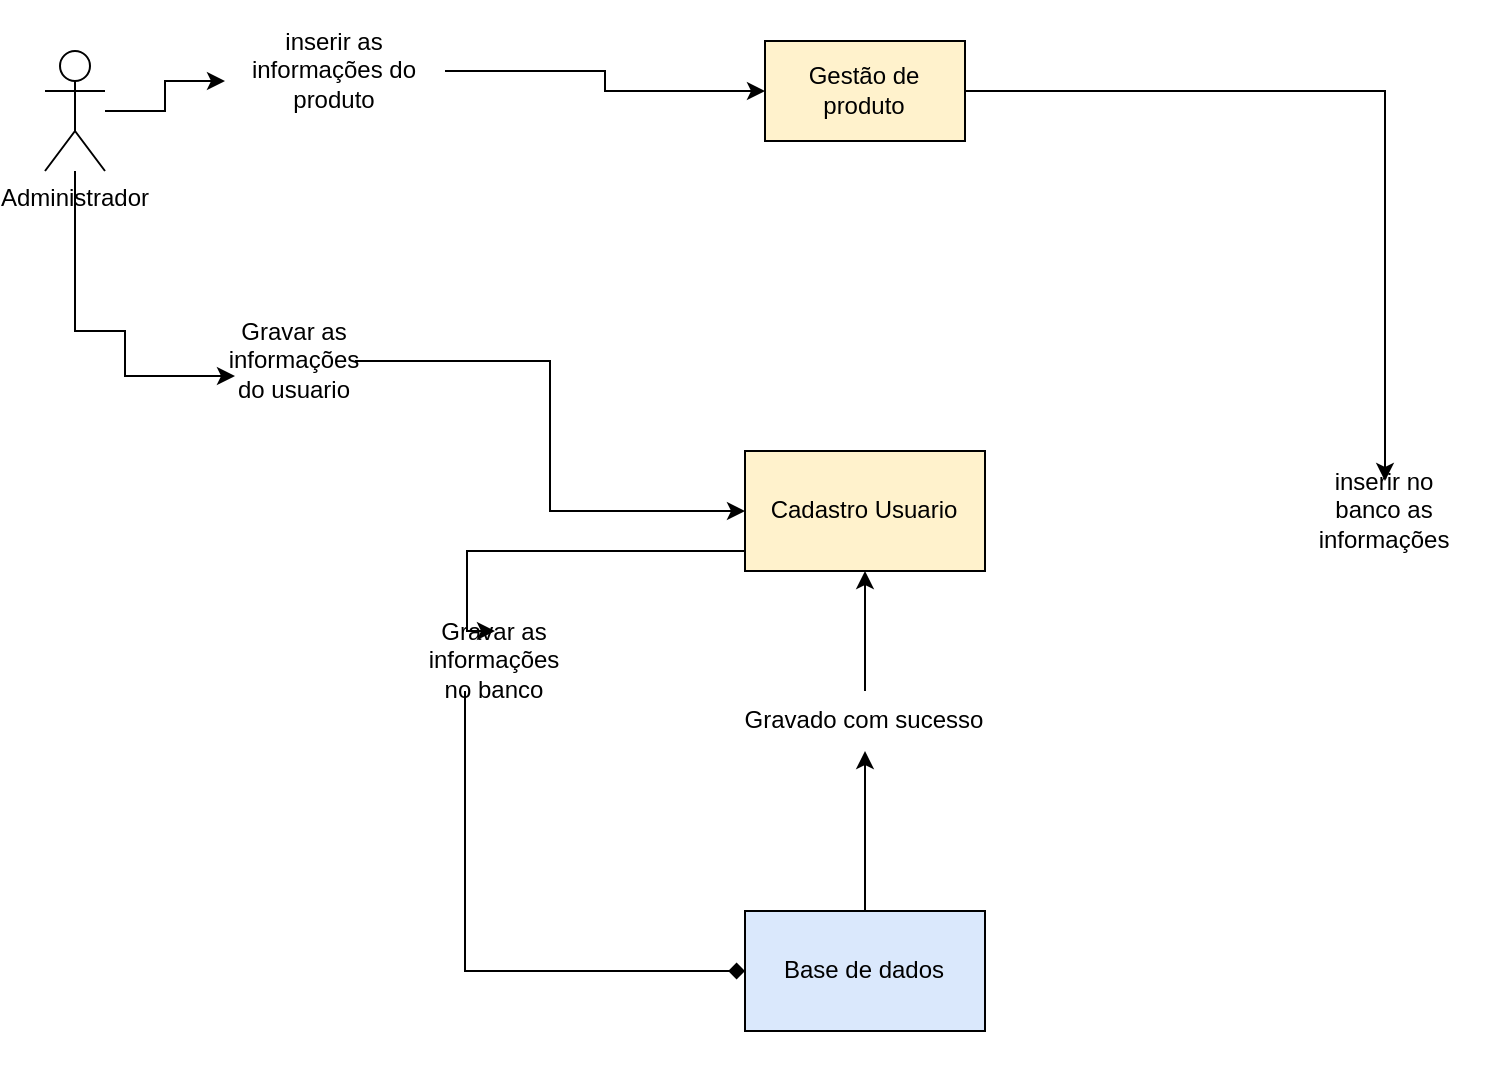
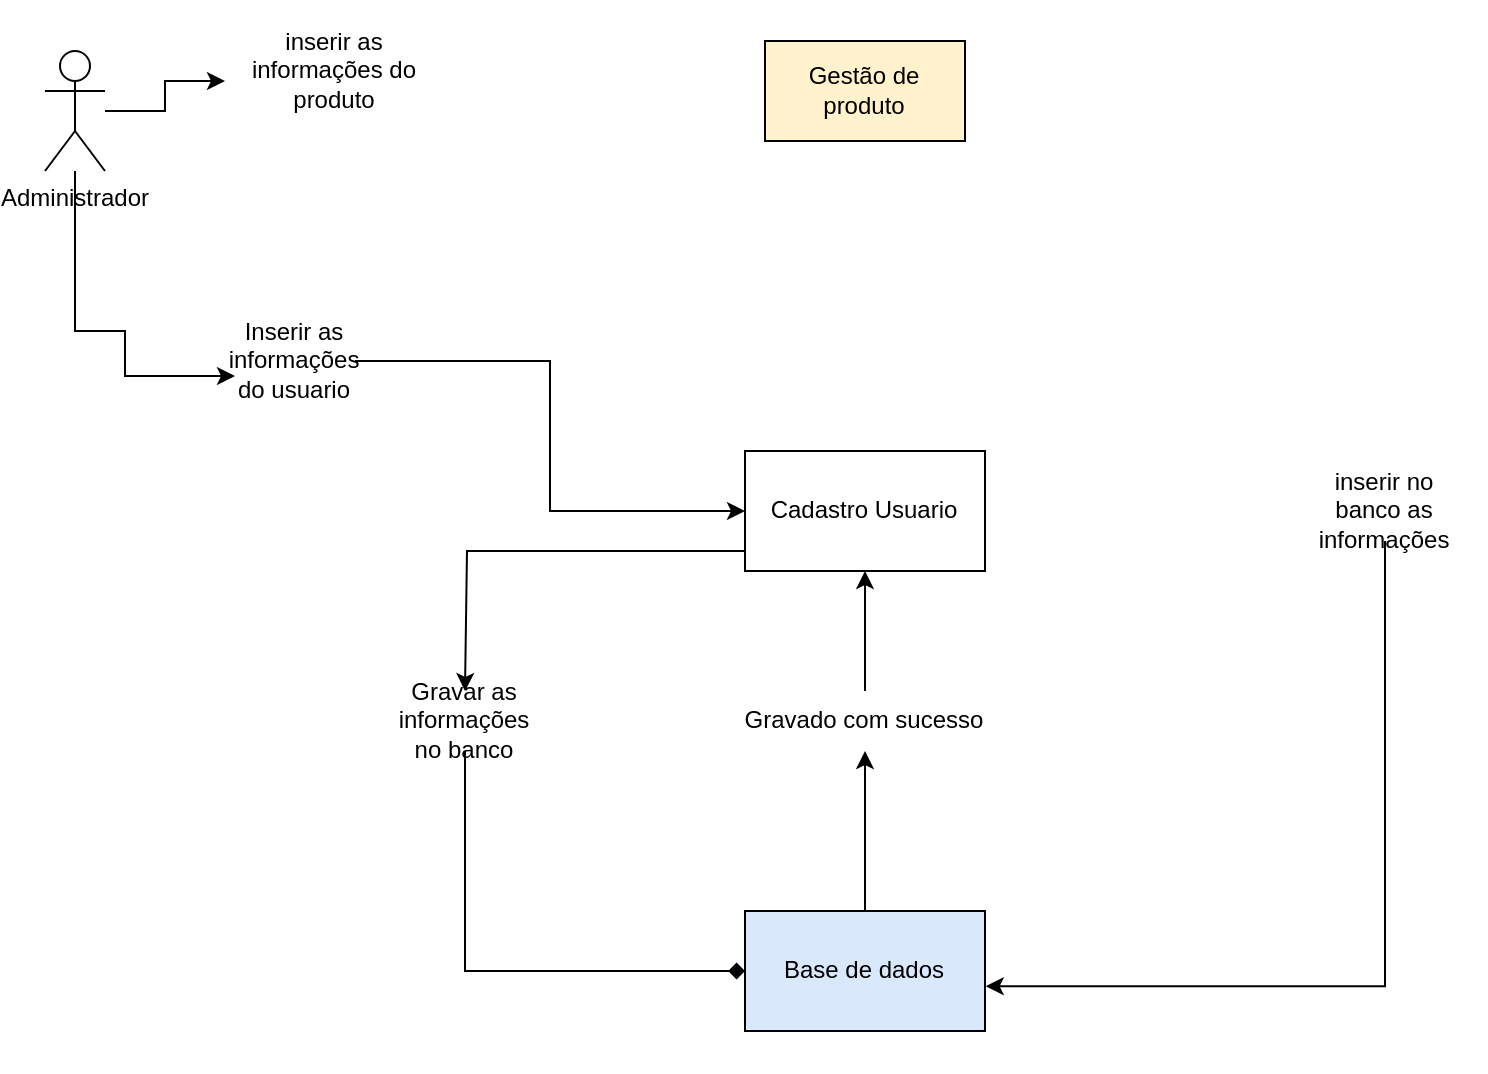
edge "inserir as informações do produto" -> "Gestão de produto": removed
edge "Gestão de produto" -> "inserir no banco as informações": removed
node "Gravar as informações do usuario": label "Gravar as informações do usuario" -> "Inserir as informações do usuario"
node "Cadastro Usuario": fillcolor #fff2cc -> #ffffff
node "Gravar as informações no banco": moved (495, 661) -> (465, 721)
edge "inserir no banco as informações" -> "Base de dados": added
